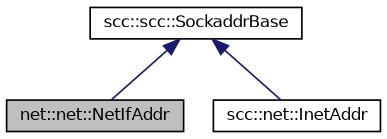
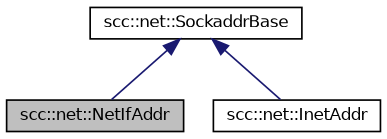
node "scc::scc::SockaddrBase": label "scc::scc::SockaddrBase" -> "scc::net::SockaddrBase"
node "net::net::NetIfAddr": label "net::net::NetIfAddr" -> "scc::net::NetIfAddr"
